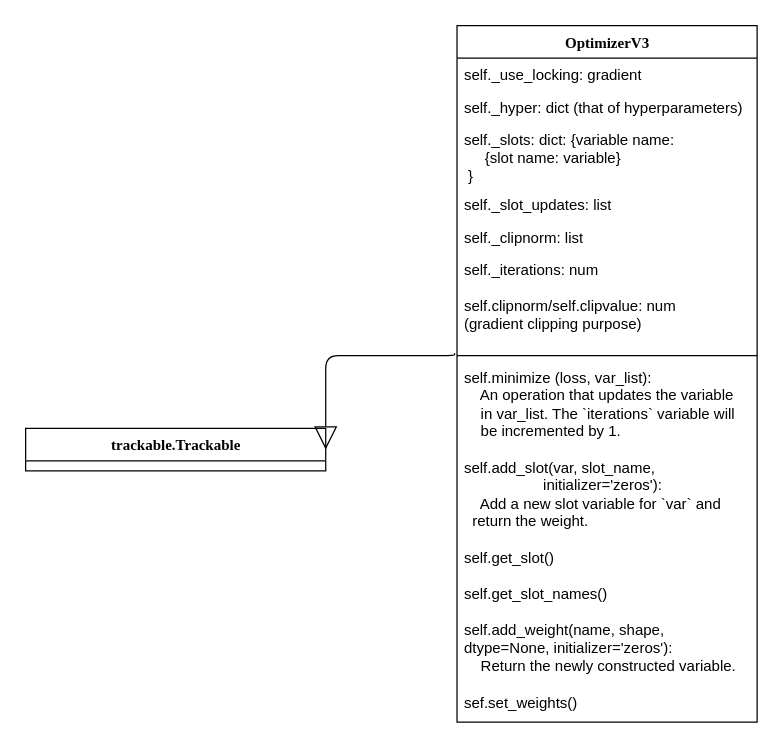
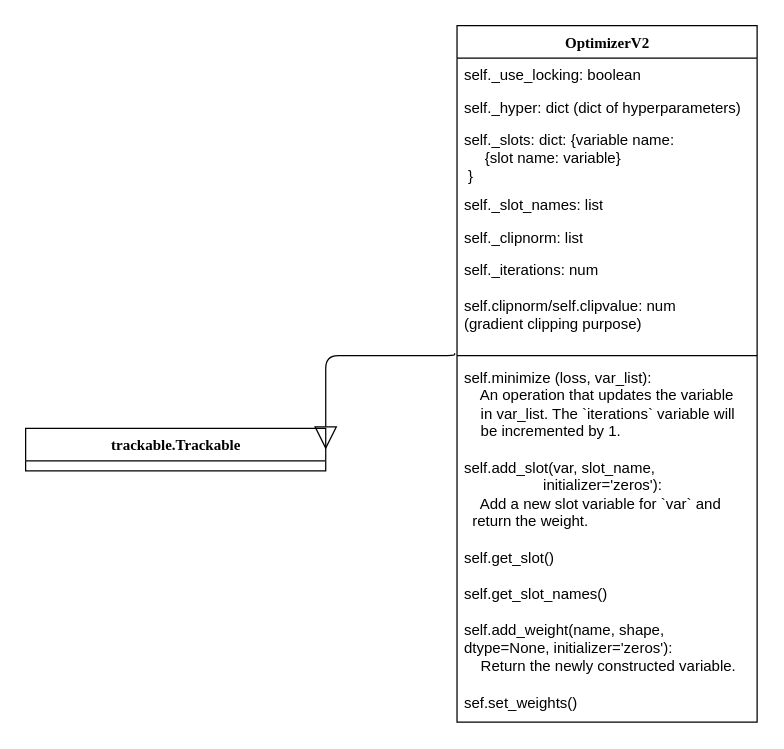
node "OptimizerV3": label "OptimizerV3" -> "OptimizerV2"
node "self._use_locking: gradient": label "self._use_locking: gradient" -> "self._use_locking: boolean"
node "self._hyper: dict (that of hyperparameters)": label "self._hyper: dict (that of hyperparameters)" -> "self._hyper: dict (dict of hyperparameters)"
node "self._slot_updates: list": label "self._slot_updates: list" -> "self._slot_names: list"
